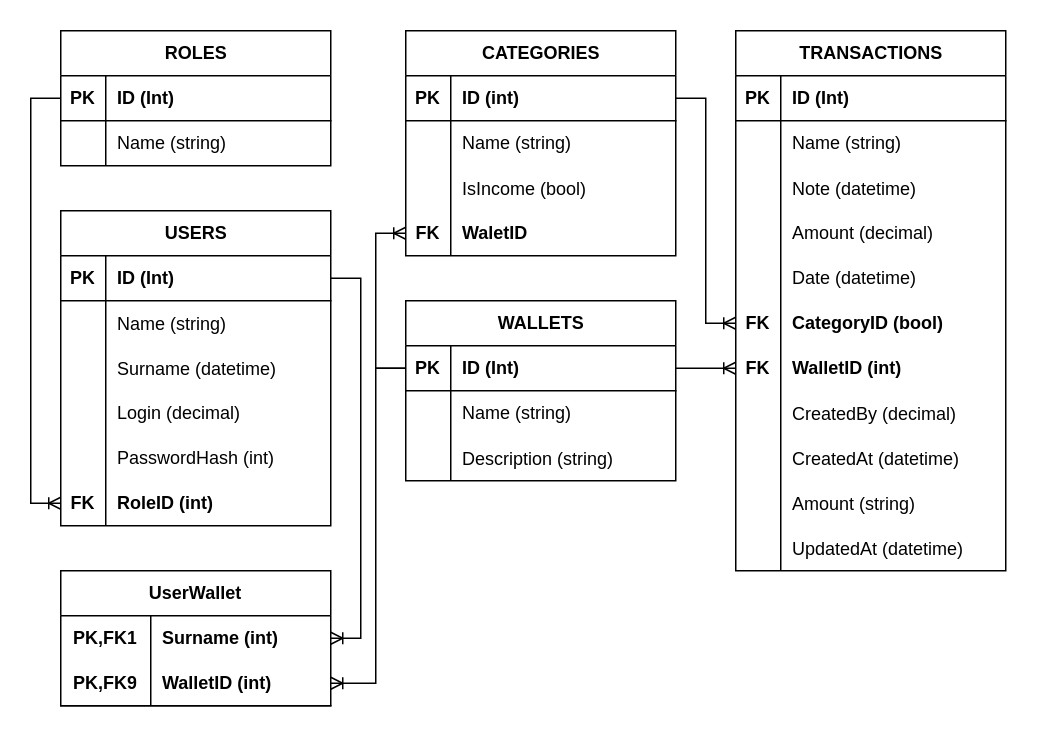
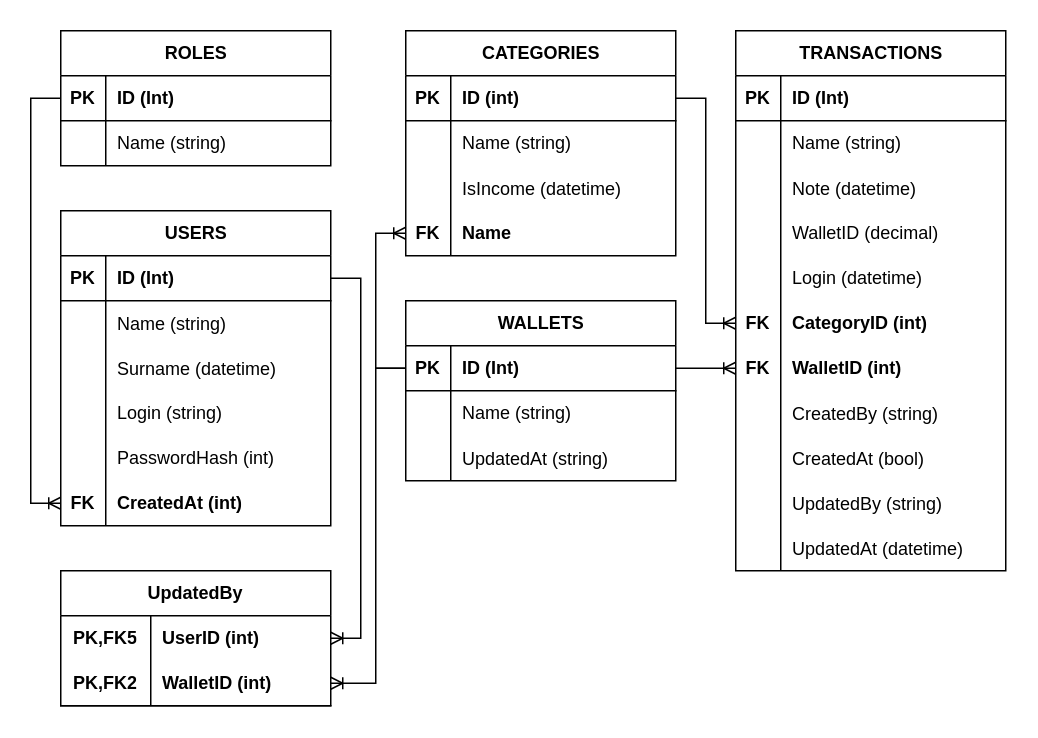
node "IsIncome (bool)": label "IsIncome (bool)" -> "IsIncome (datetime)"
node "WaletID": label "WaletID" -> "Name"
node "Amount (decimal)": label "Amount (decimal)" -> "WalletID (decimal)"
node "Date (datetime)": label "Date (datetime)" -> "Login (datetime)"
node "СategoryID (bool)": label "СategoryID (bool)" -> "СategoryID (int)"
node "Login (decimal)": label "Login (decimal)" -> "Login (string)"
node "CreatedBy (decimal)": label "CreatedBy (decimal)" -> "CreatedBy (string)"
node "Description (string)": label "Description (string)" -> "UpdatedAt (string)"
node "CreatedAt (datetime)": label "CreatedAt (datetime)" -> "CreatedAt (bool)"
node "RoleID (int)": label "RoleID (int)" -> "CreatedAt (int)"
node "Amount (string)": label "Amount (string)" -> "UpdatedBy (string)"
node "UserWallet": label "UserWallet" -> "UpdatedBy"
node "PK,FK1": label "PK,FK1" -> "PK,FK5"
node "Surname (int)": label "Surname (int)" -> "UserID (int)"
node "PK,FK9": label "PK,FK9" -> "PK,FK2"
